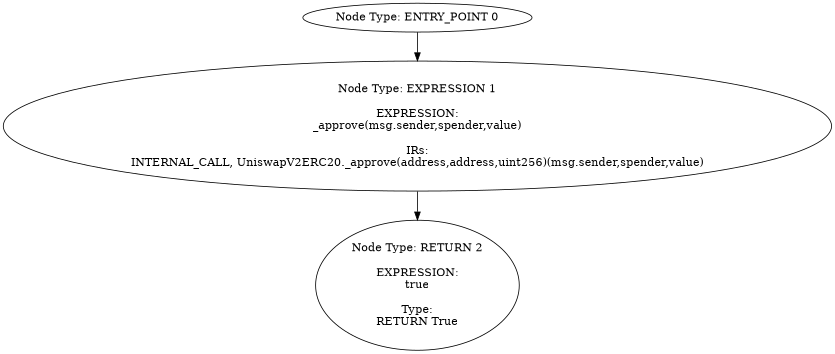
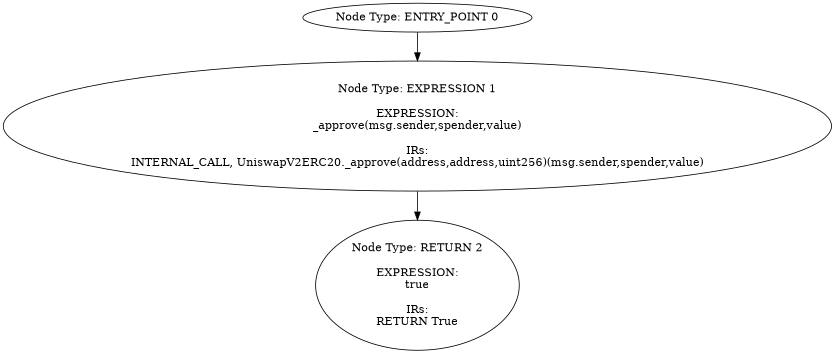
node "Node Type: RETURN 2 EXPRESSION: true Type: RETURN True": label "Node Type: RETURN 2 EXPRESSION: true Type: RETURN True" -> "Node Type: RETURN 2 EXPRESSION: true IRs: RETURN True"
